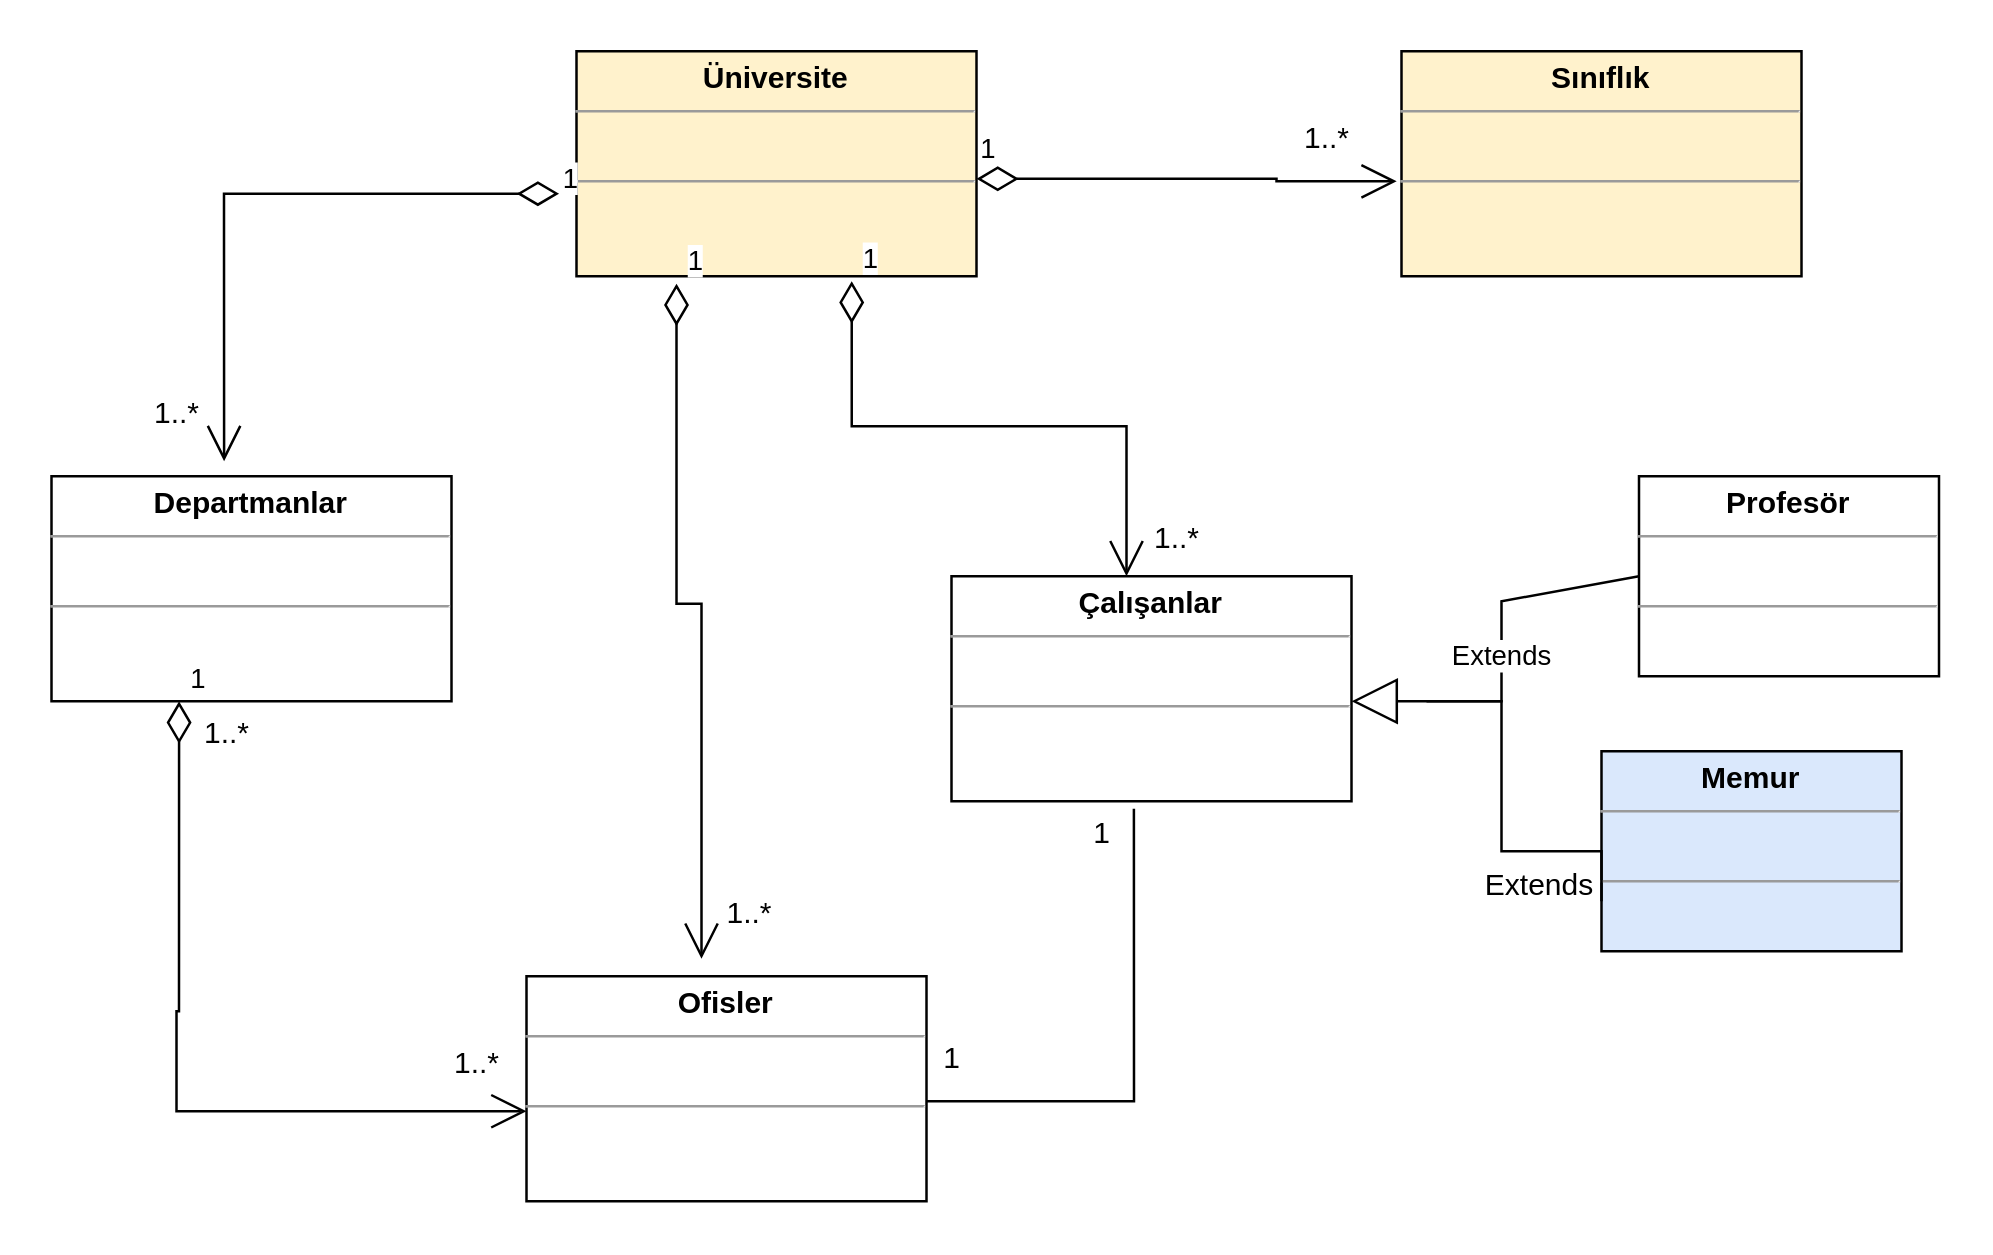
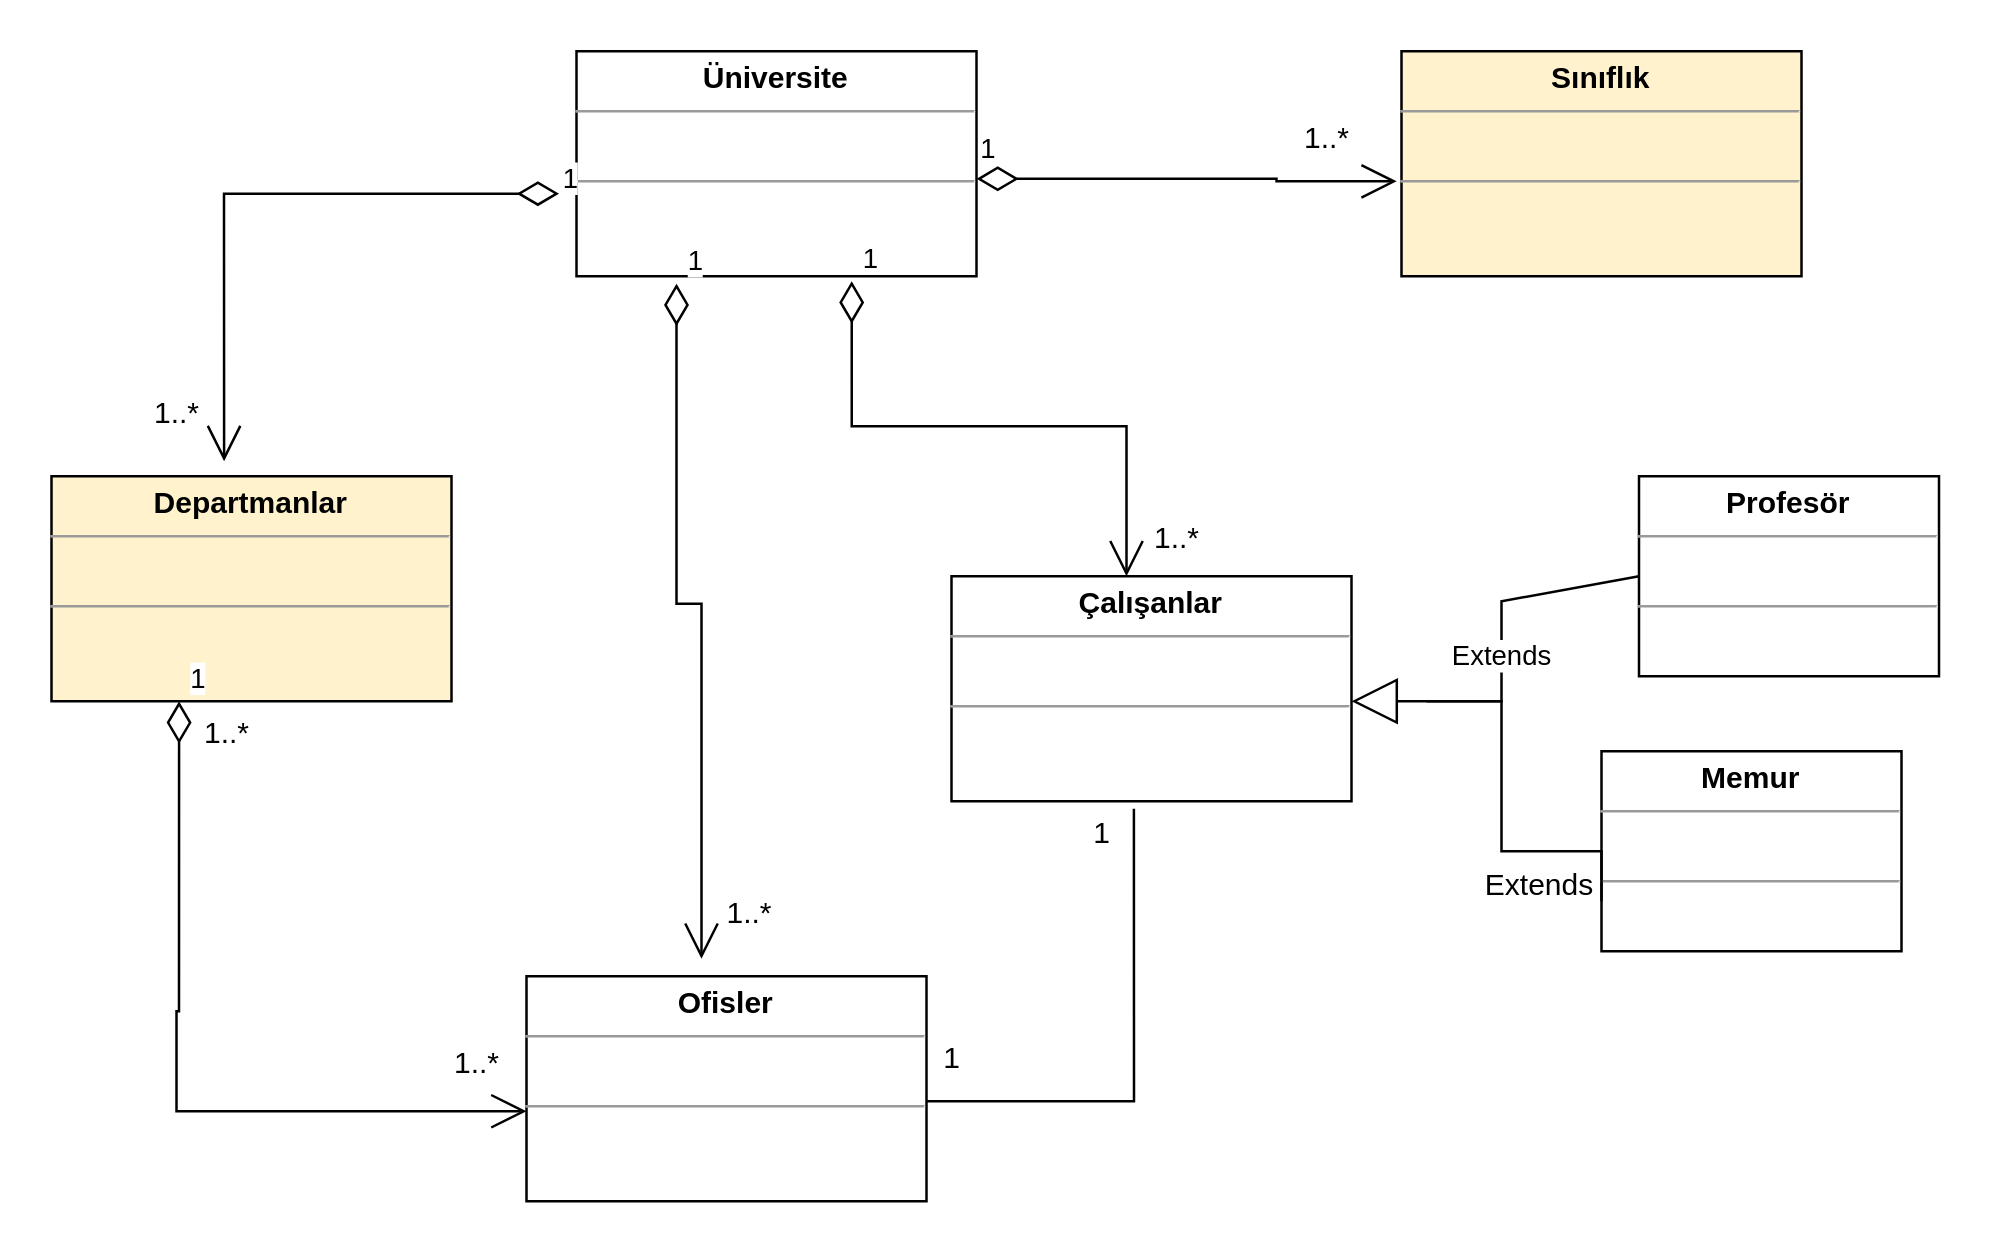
node "Üniversite": fillcolor #fff2cc -> #ffffff
node "Departmanlar": fillcolor #ffffff -> #fff2cc
node "Memur": fillcolor #dae8fc -> #ffffff
